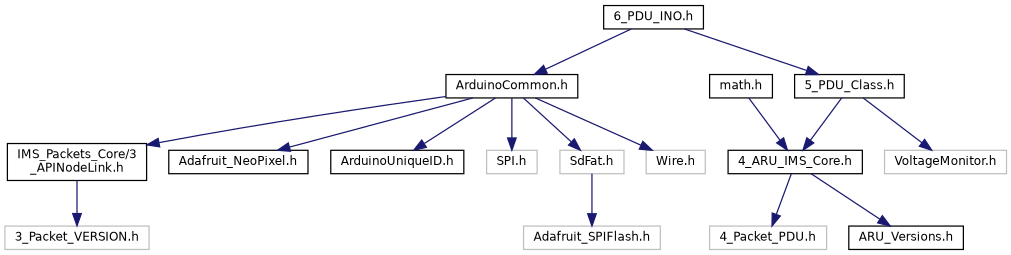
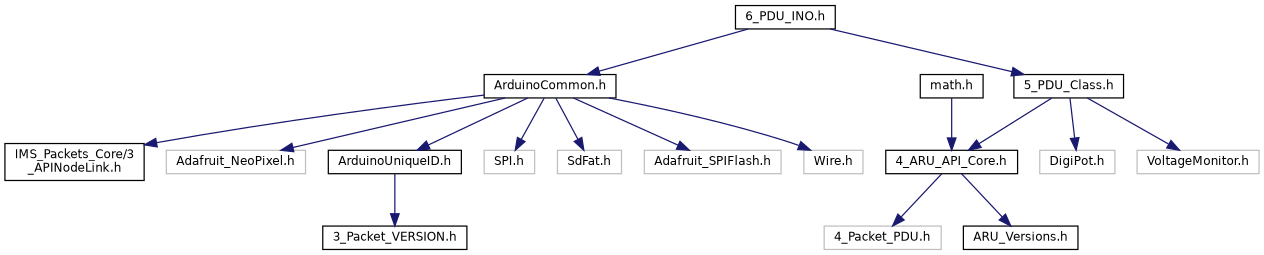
node "Adafruit_NeoPixel.h": color black -> grey75
node "4_ARU_IMS_Core.h": label "4_ARU_IMS_Core.h" -> "4_ARU_API_Core.h"
node "DigiPot.h": added
edge "SdFat.h" -> "Adafruit_SPIFlash.h": now "ArduinoCommon.h" -> "Adafruit_SPIFlash.h"
edge "IMS_Packets_Core/3 _APINodeLink.h" -> "3_Packet_VERSION.h": now "ArduinoUniqueID.h" -> "3_Packet_VERSION.h"
node "3_Packet_VERSION.h": color grey75 -> black
